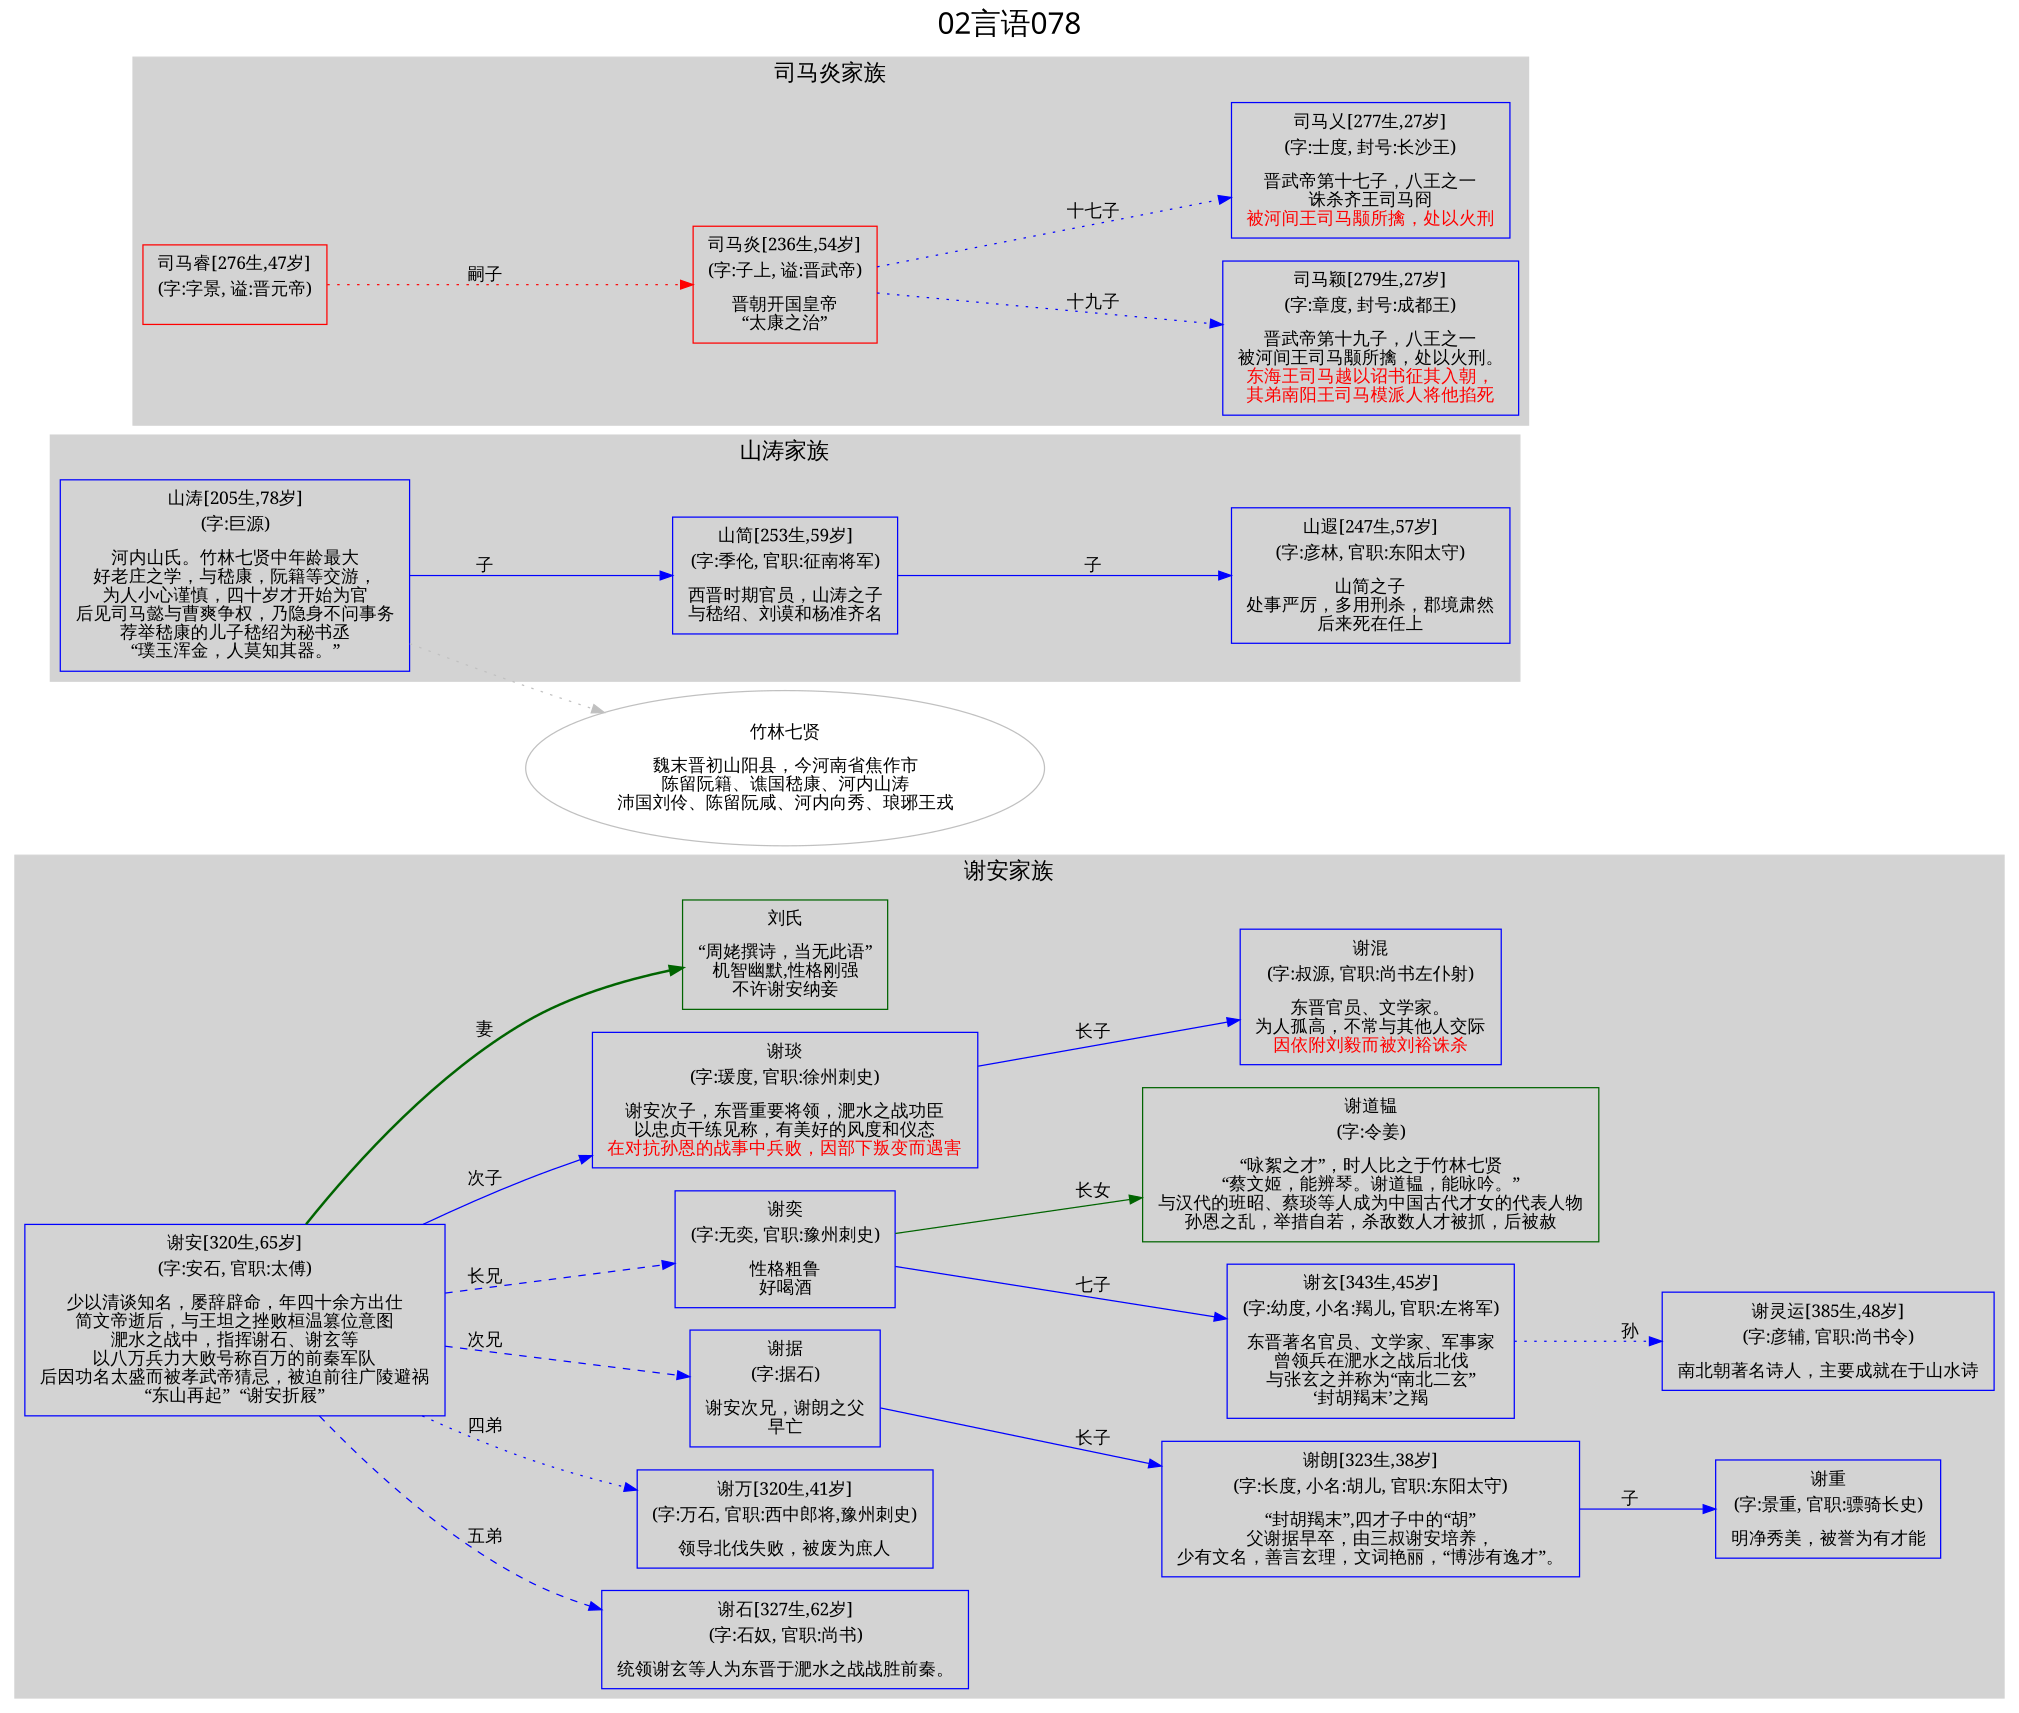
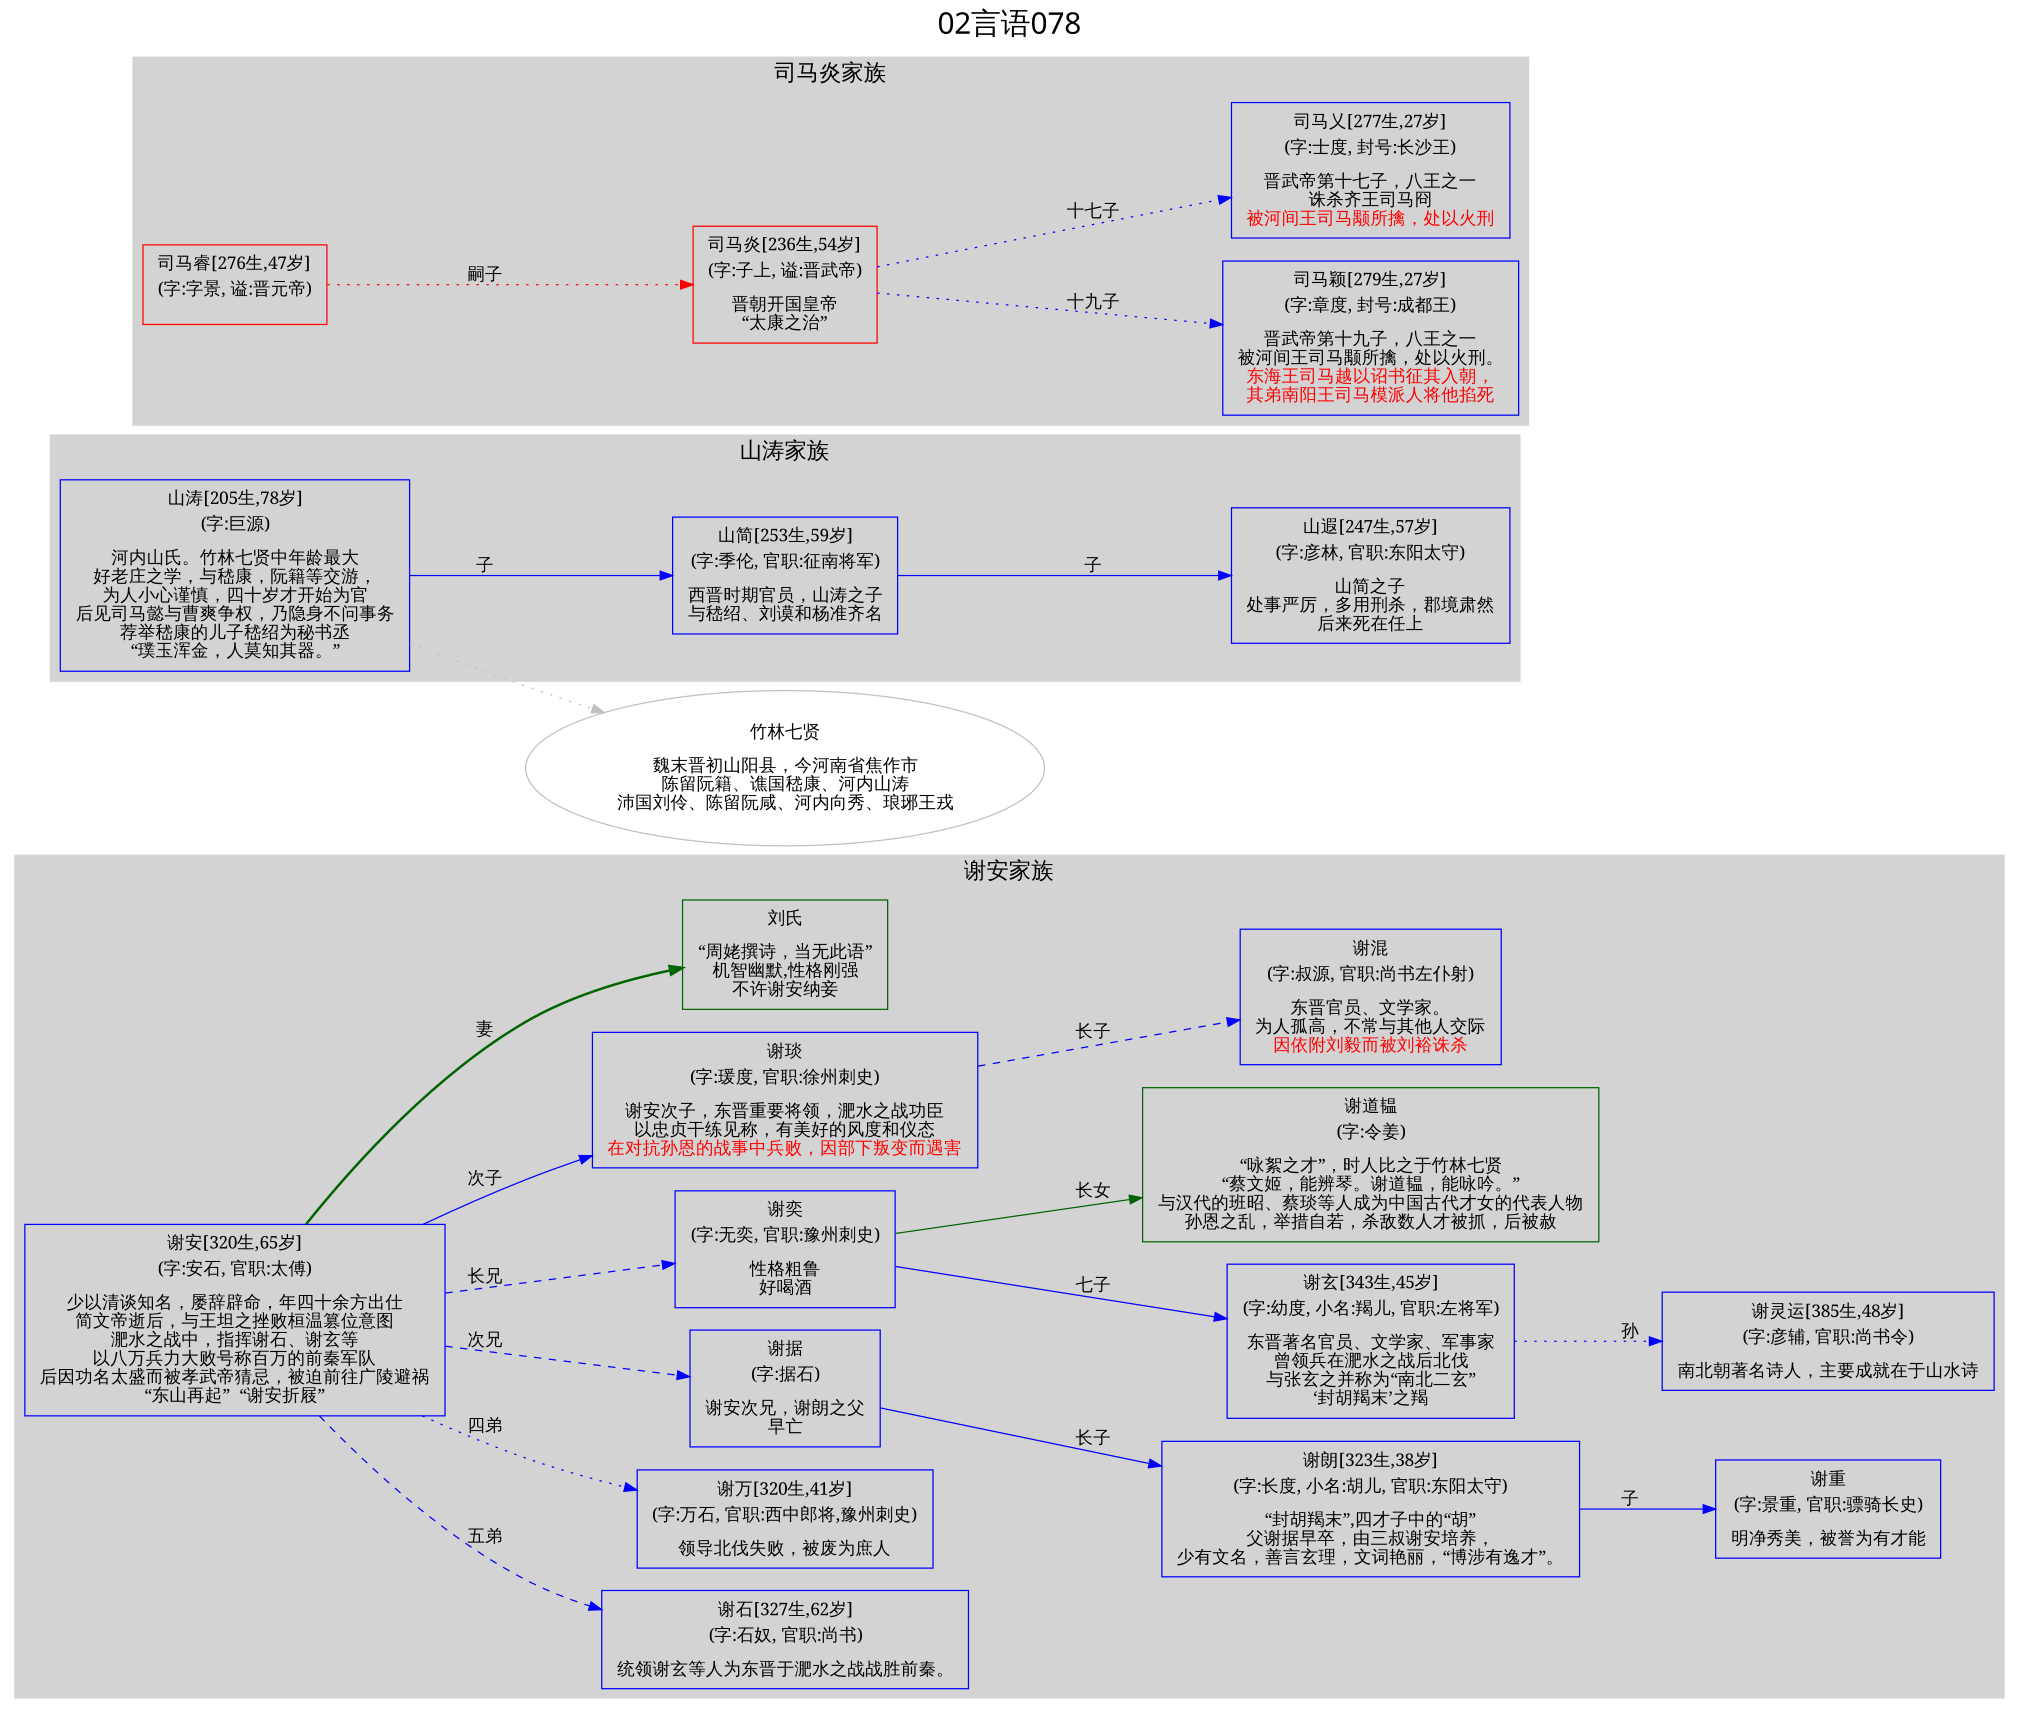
edge "谢琰" -> "谢混": style solid -> dashed
